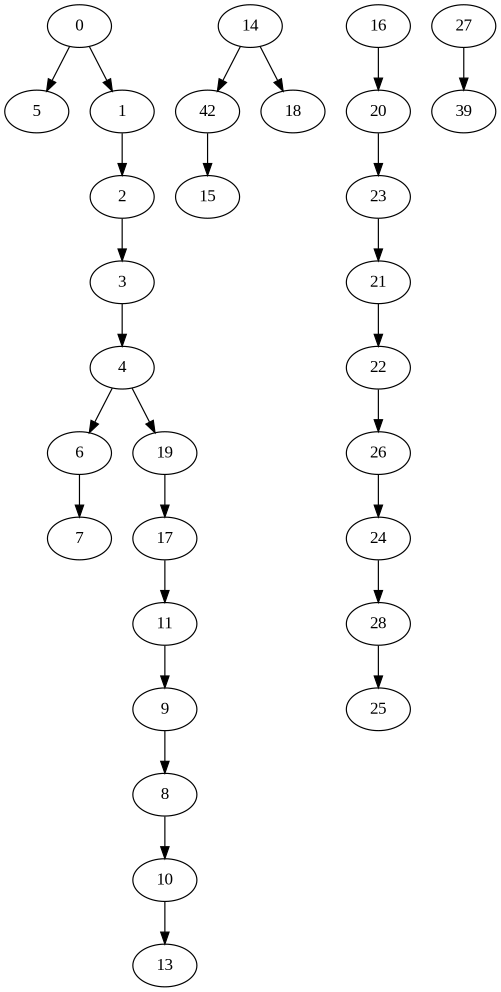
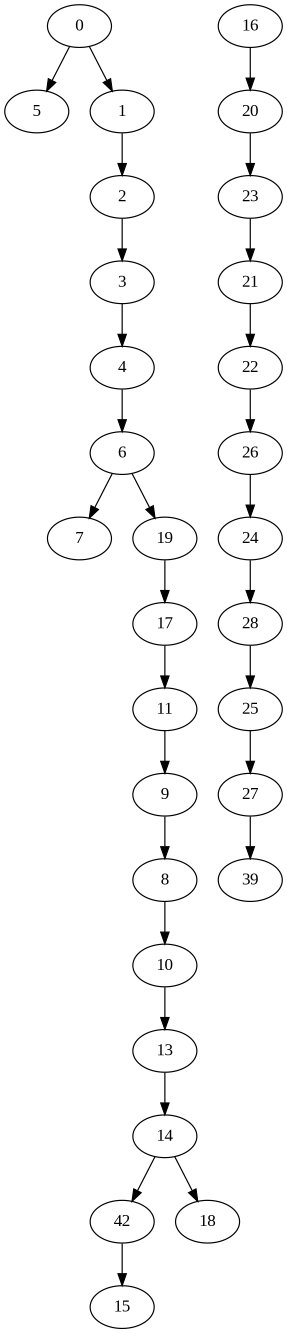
edge "4" -> "19": now "6" -> "19"
edge "25" -> "27": added
edge "13" -> "14": added
